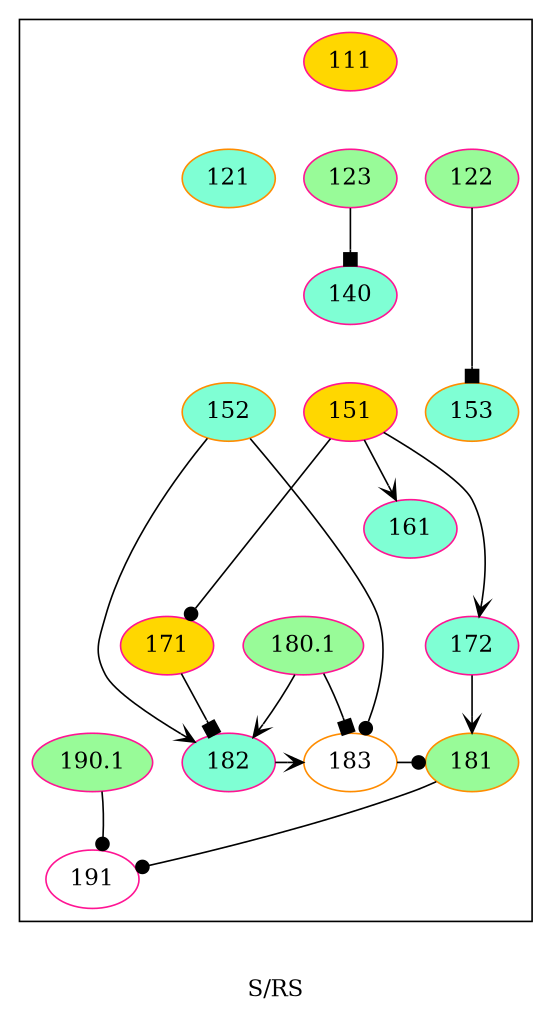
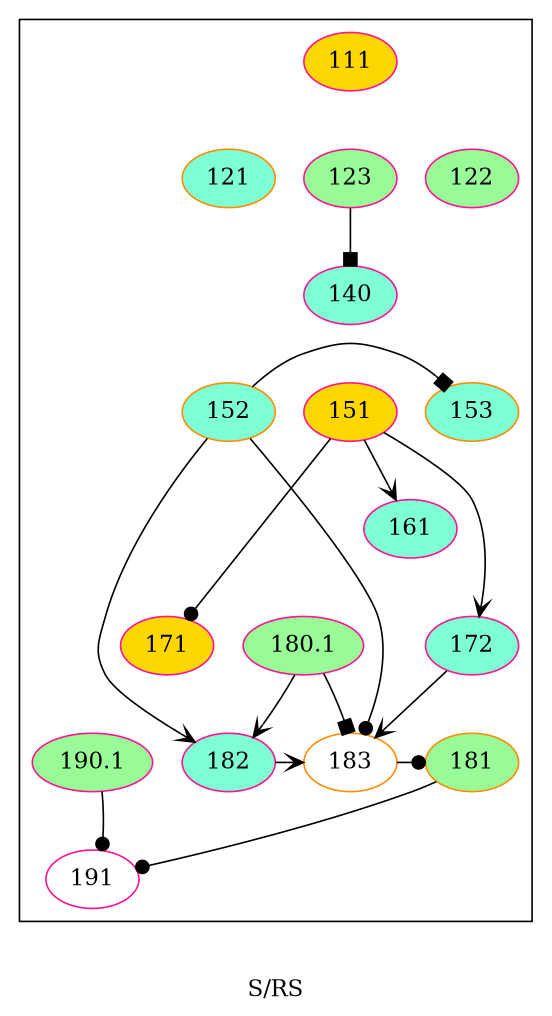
edge "122" -> "153": now "152" -> "153"
edge "172" -> "181": now "172" -> "183"
edge "171" -> "182": removed
